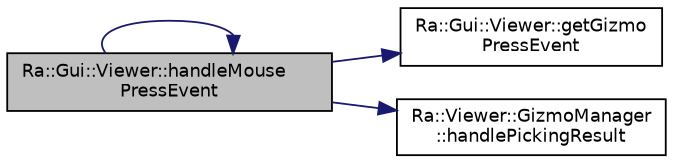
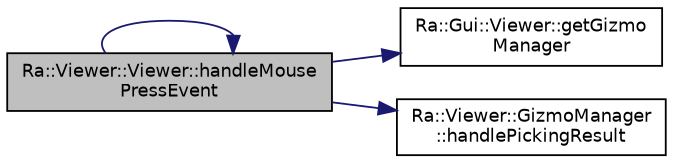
node "Ra::Gui::Viewer::getGizmo PressEvent": label "Ra::Gui::Viewer::getGizmo PressEvent" -> "Ra::Gui::Viewer::getGizmo Manager"
node "Ra::Gui::Viewer::handleMouse PressEvent": label "Ra::Gui::Viewer::handleMouse PressEvent" -> "Ra::Viewer::Viewer::handleMouse PressEvent"
